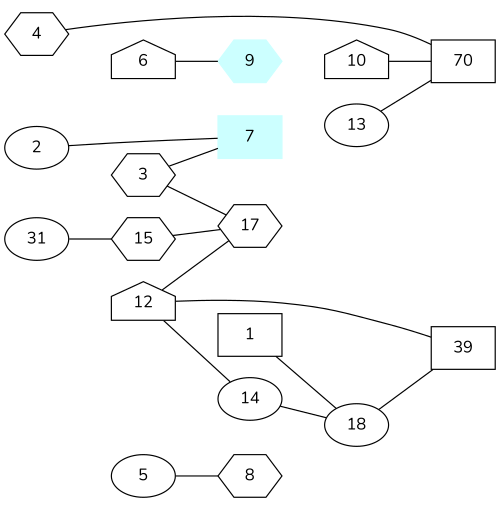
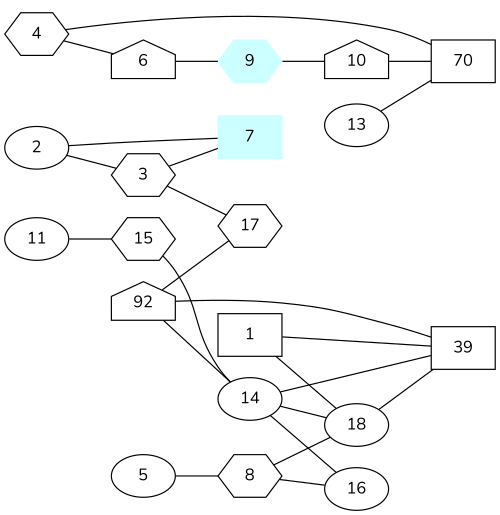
edge "4" -- "6": added
edge "9" -- "10": added
edge "2" -- "3": added
edge "17" -- "15": now "14" -- "15"
node "31": label "31" -> "11"
node "12": label "12" -> "92"
edge "1" -- "39": added
edge "39" -- "14": added
edge "18" -- "8": added
node "16": added
